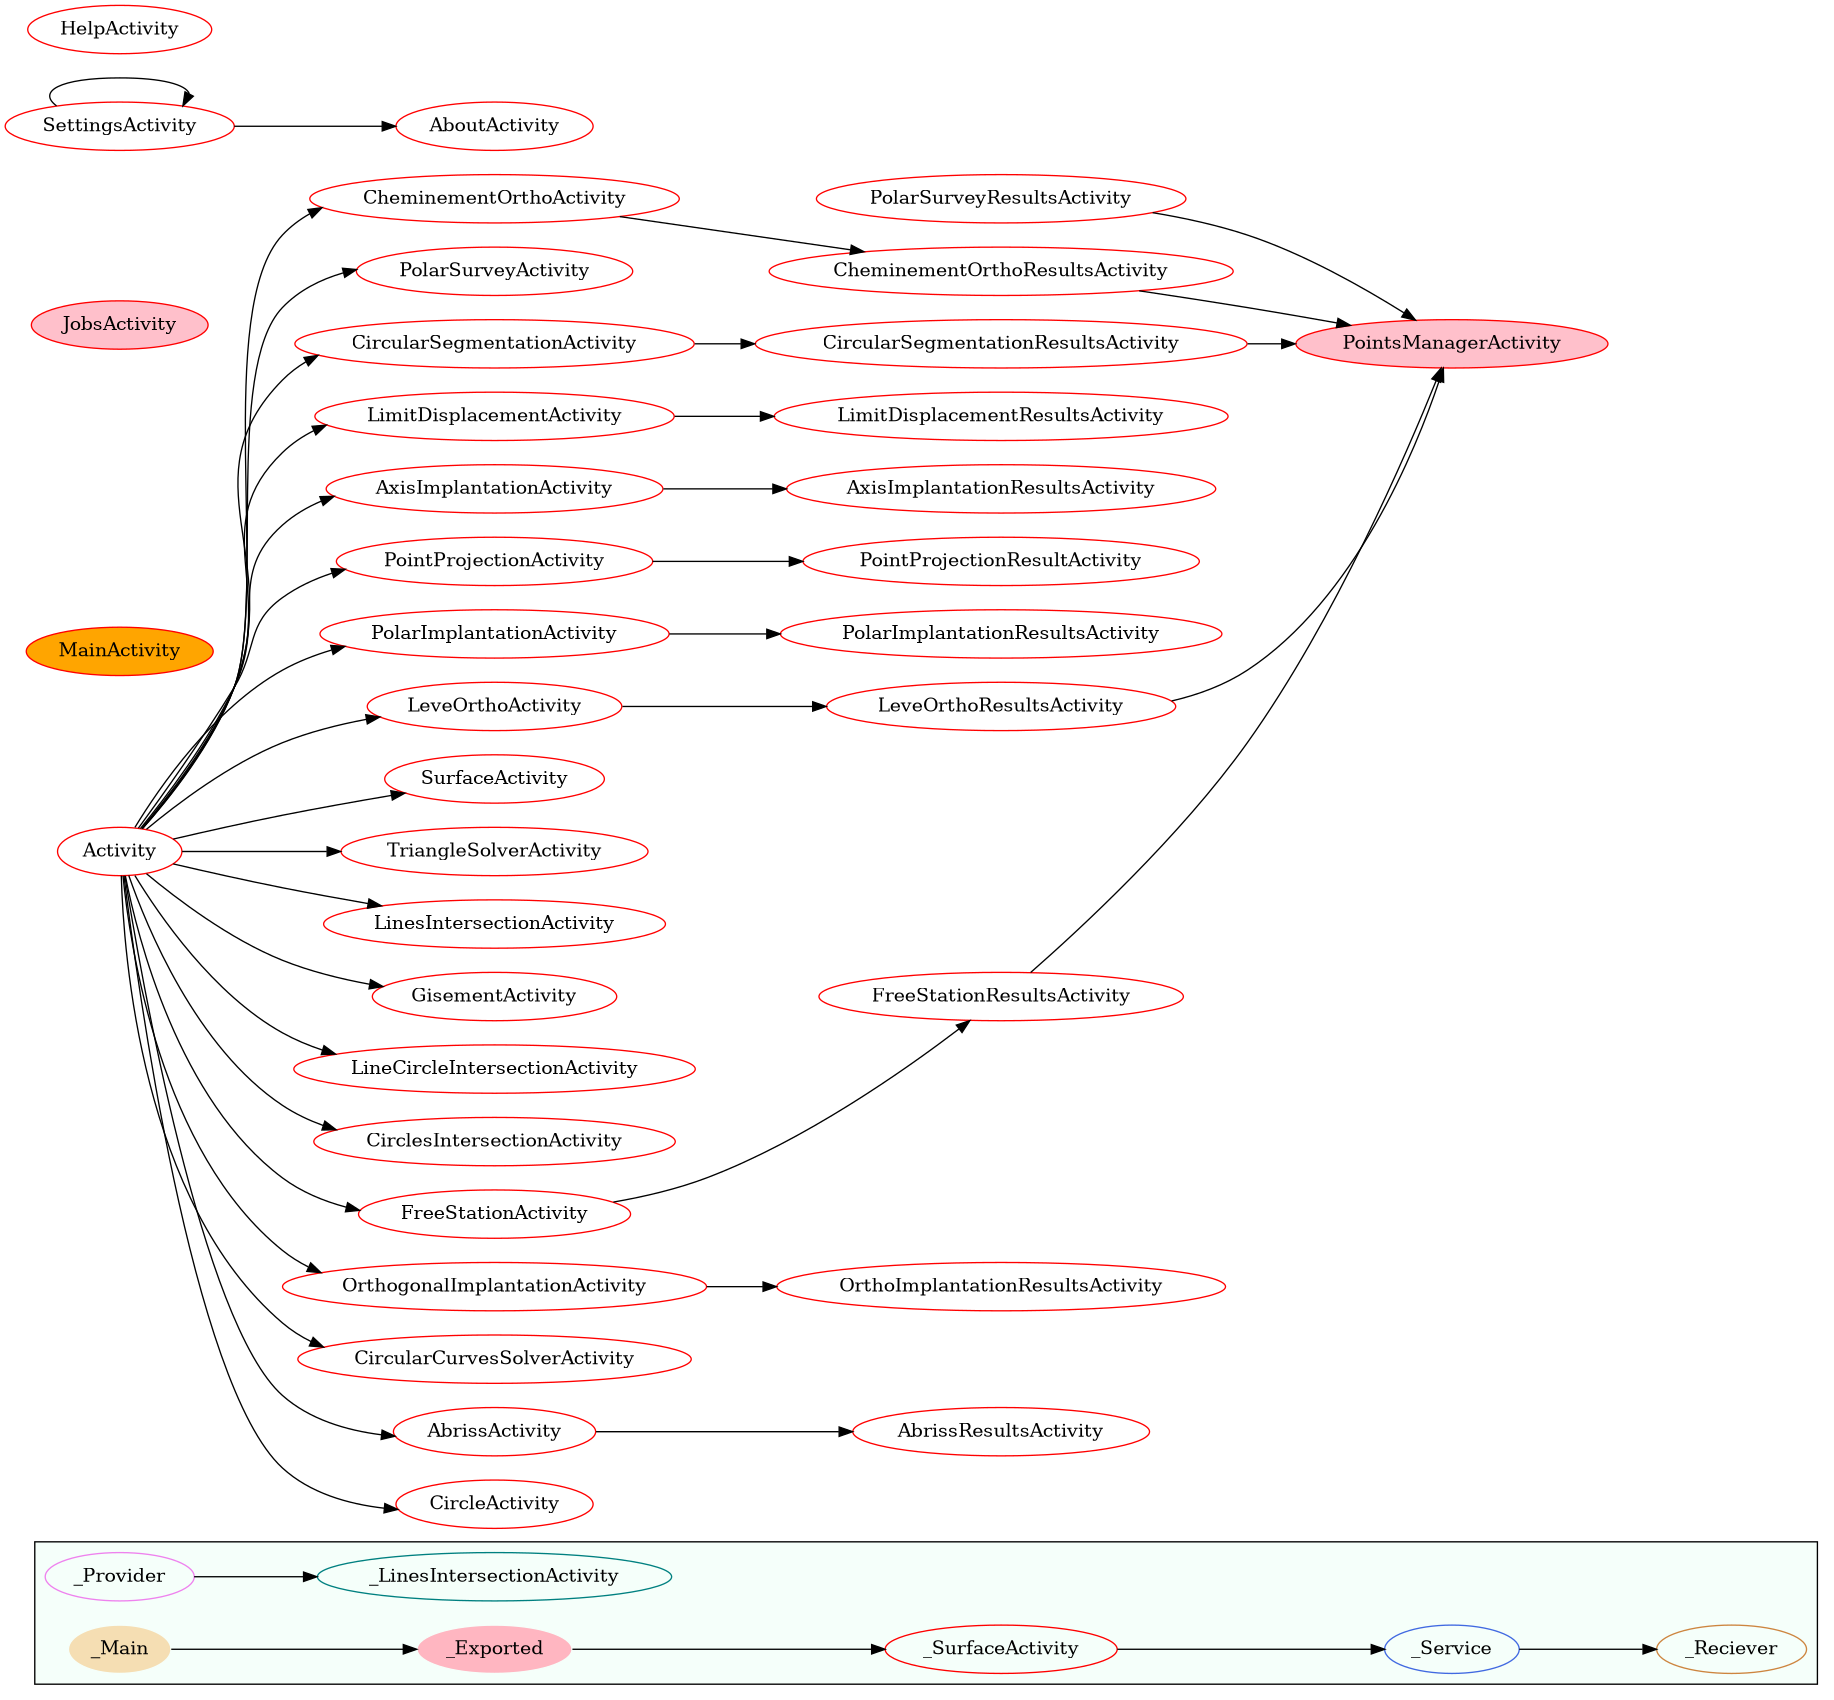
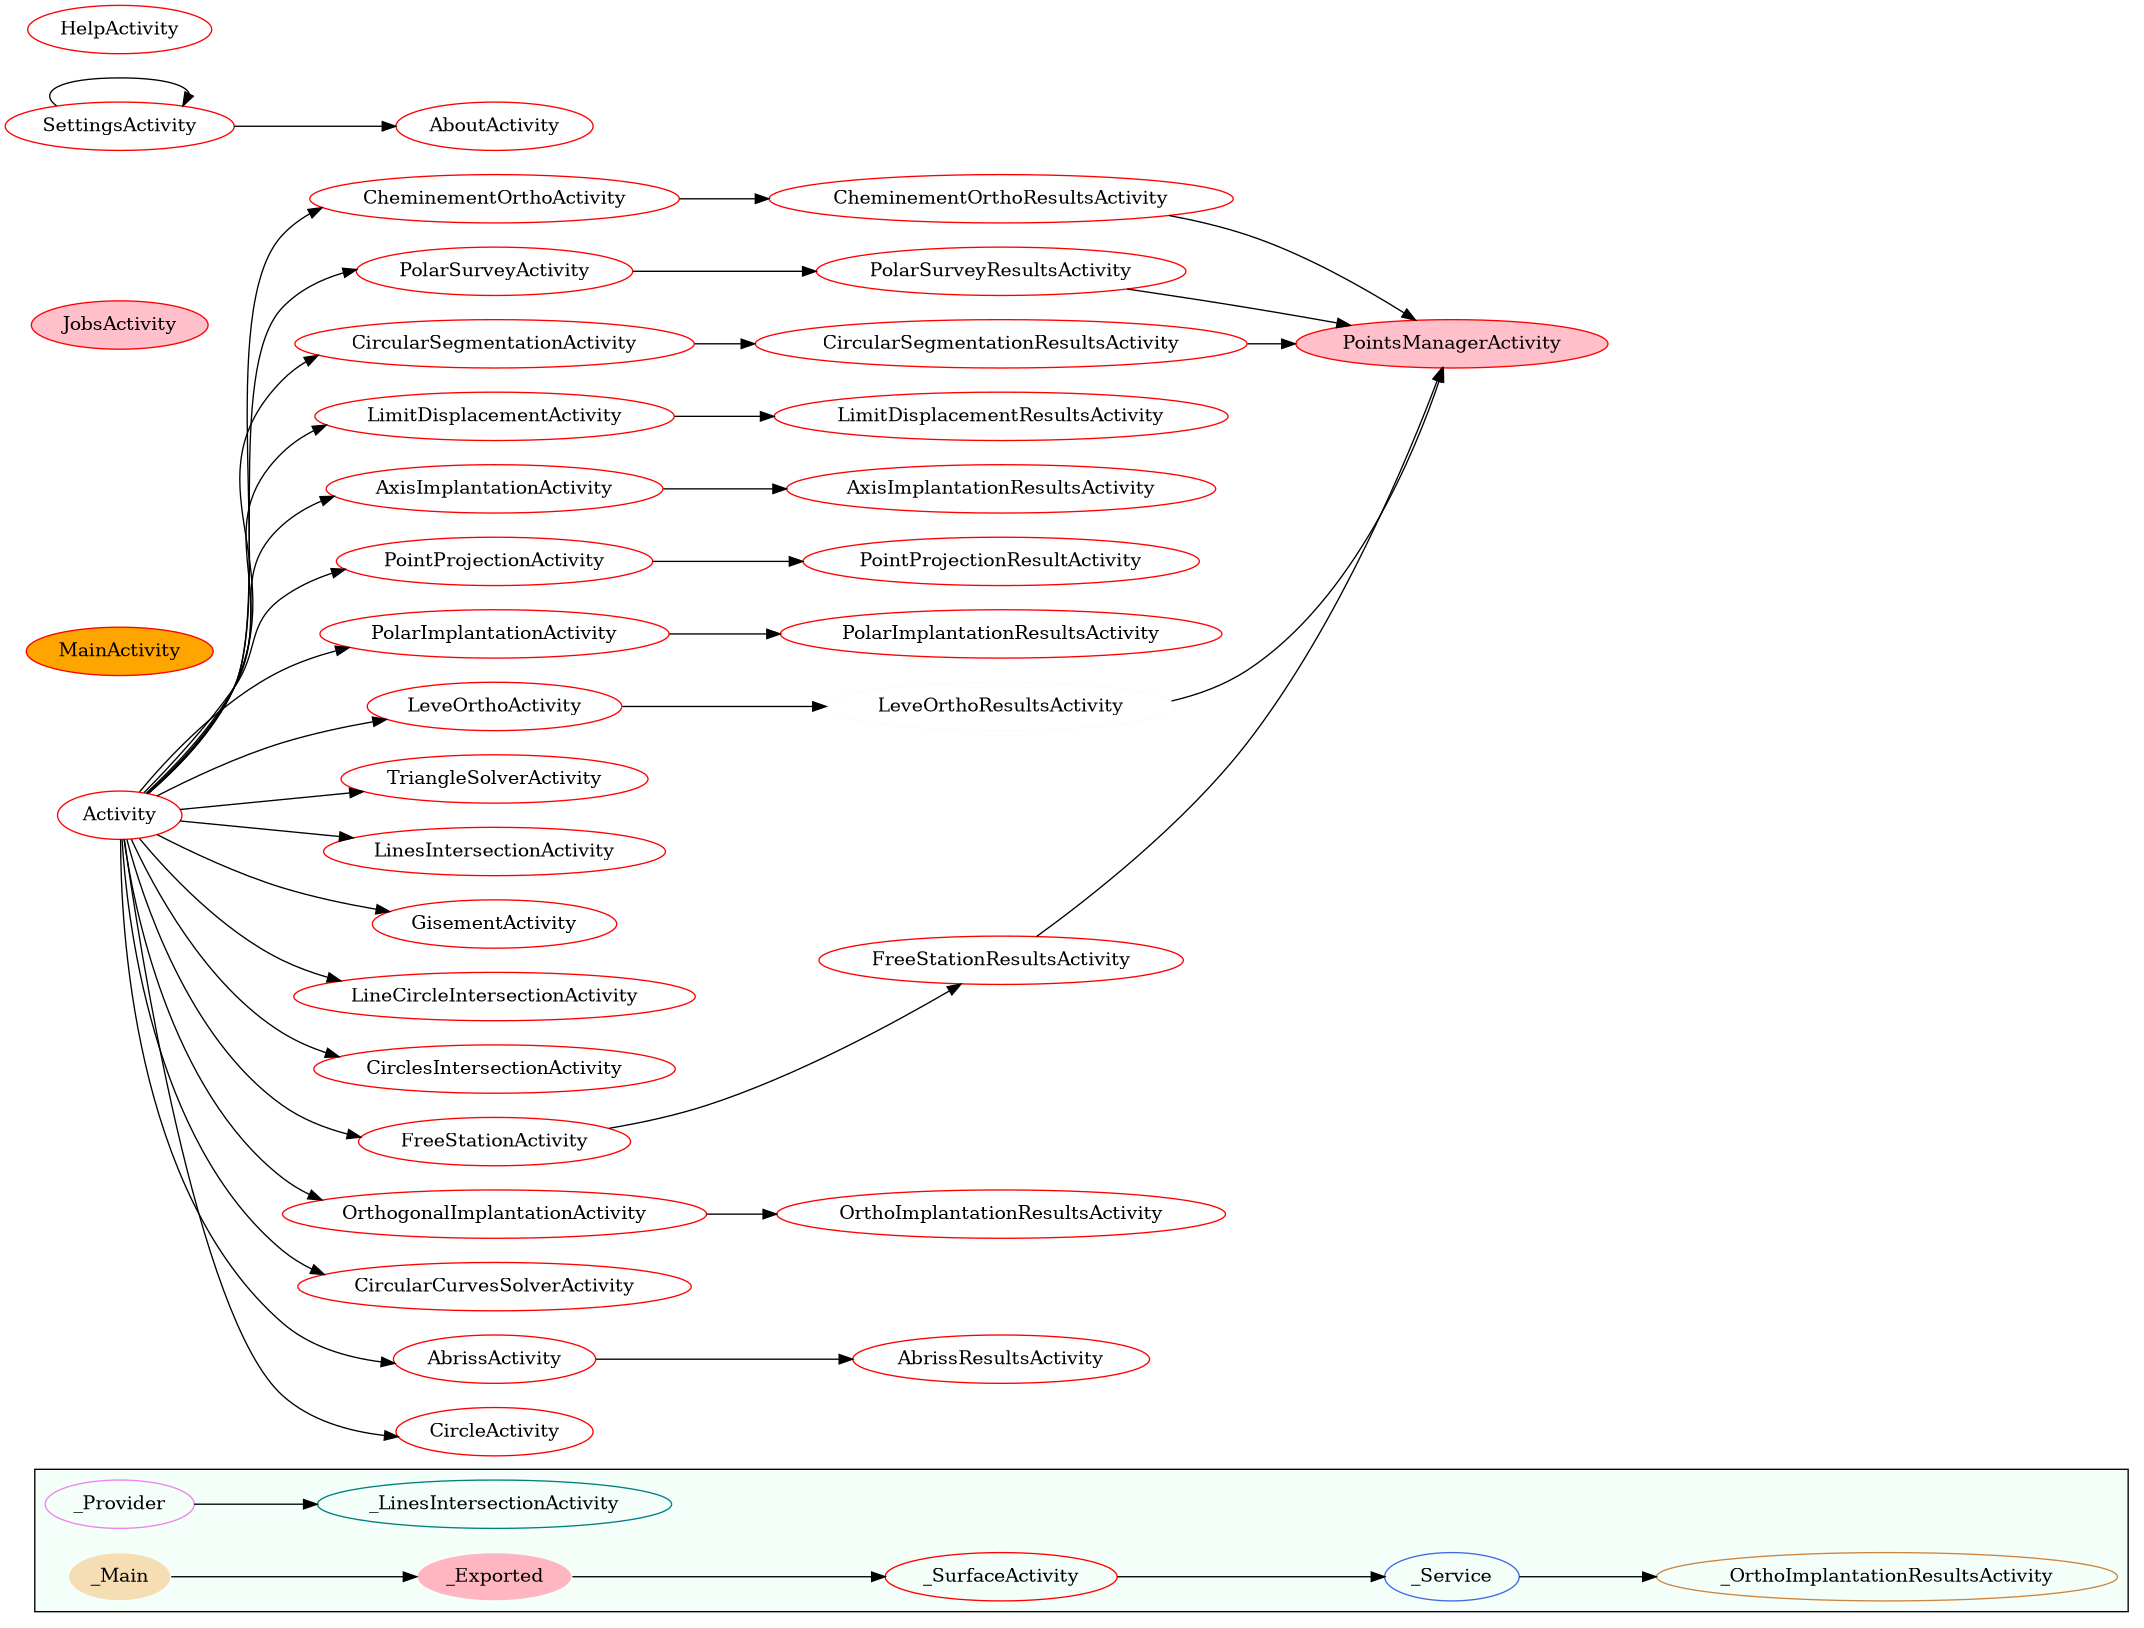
edge "PolarSurveyActivity" -> "PolarSurveyResultsActivity": added
node "LeveOrthoResultsActivity": color red -> mintcream
node "SurfaceActivity": removed
node "_Reciever": label "_Reciever" -> "_OrthoImplantationResultsActivity"
